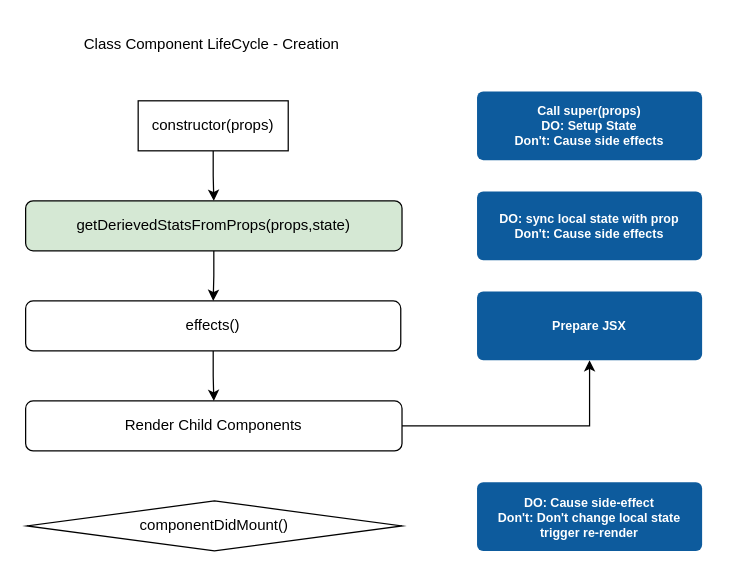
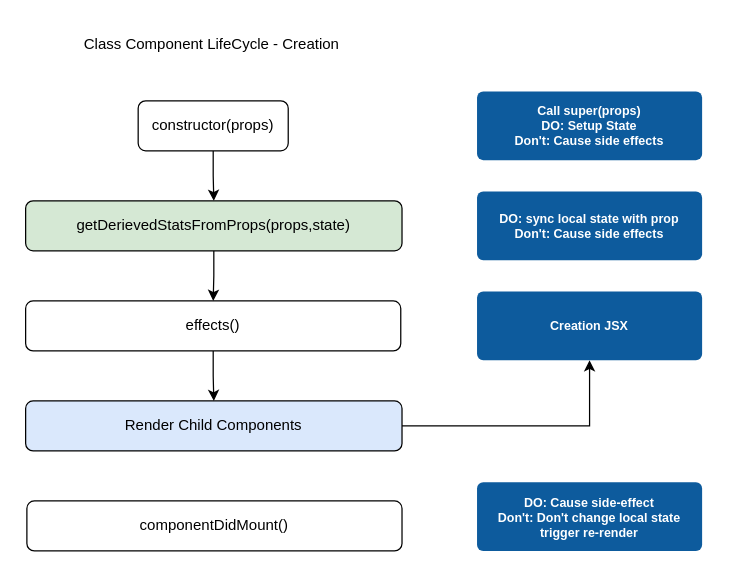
node "constructor(props)": shape rectangle -> rounded rectangle
node "Prepare JSX": label "Prepare JSX" -> "Creation JSX"
node "Render Child Components": fillcolor #ffffff -> #dae8fc
node "componentDidMount()": shape diamond -> rounded rectangle
